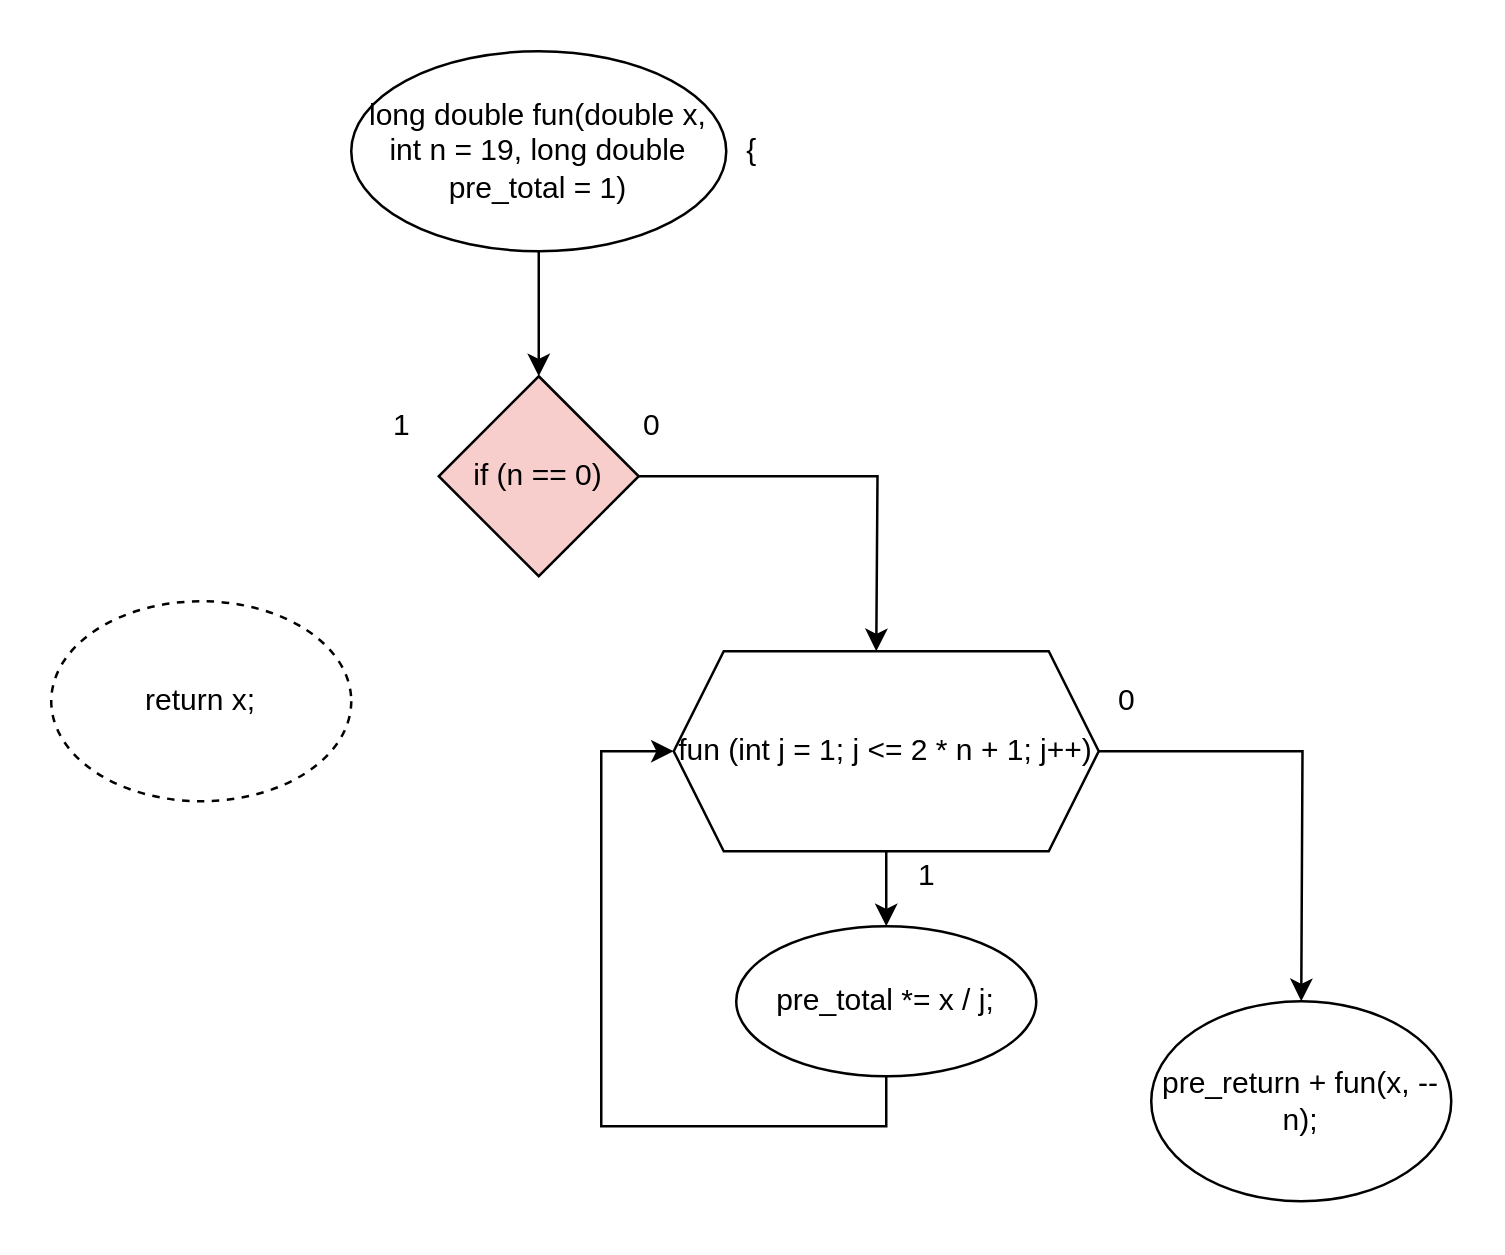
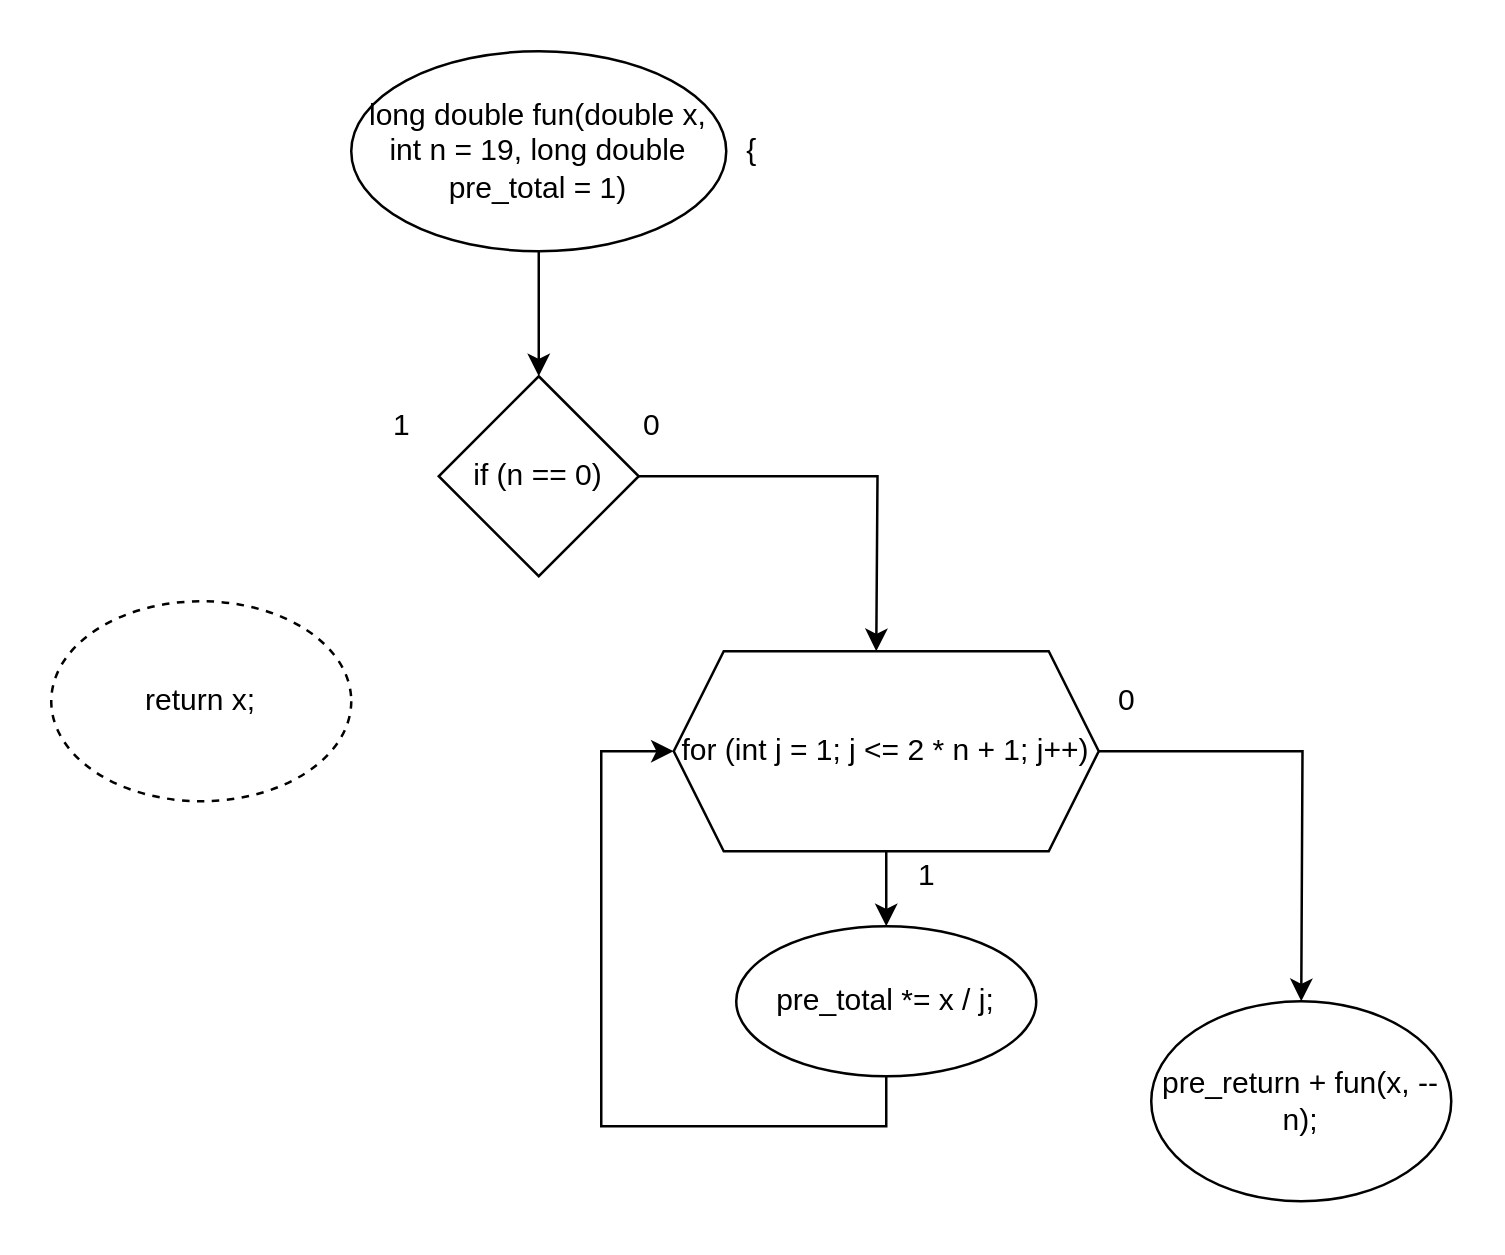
node "if (n == 0)": fillcolor #f8cecc -> #ffffff
node "fun (int j = 1; j <= 2 * n + 1; j++)": label "fun (int j = 1; j <= 2 * n + 1; j++)" -> "for (int j = 1; j <= 2 * n + 1; j++)"
